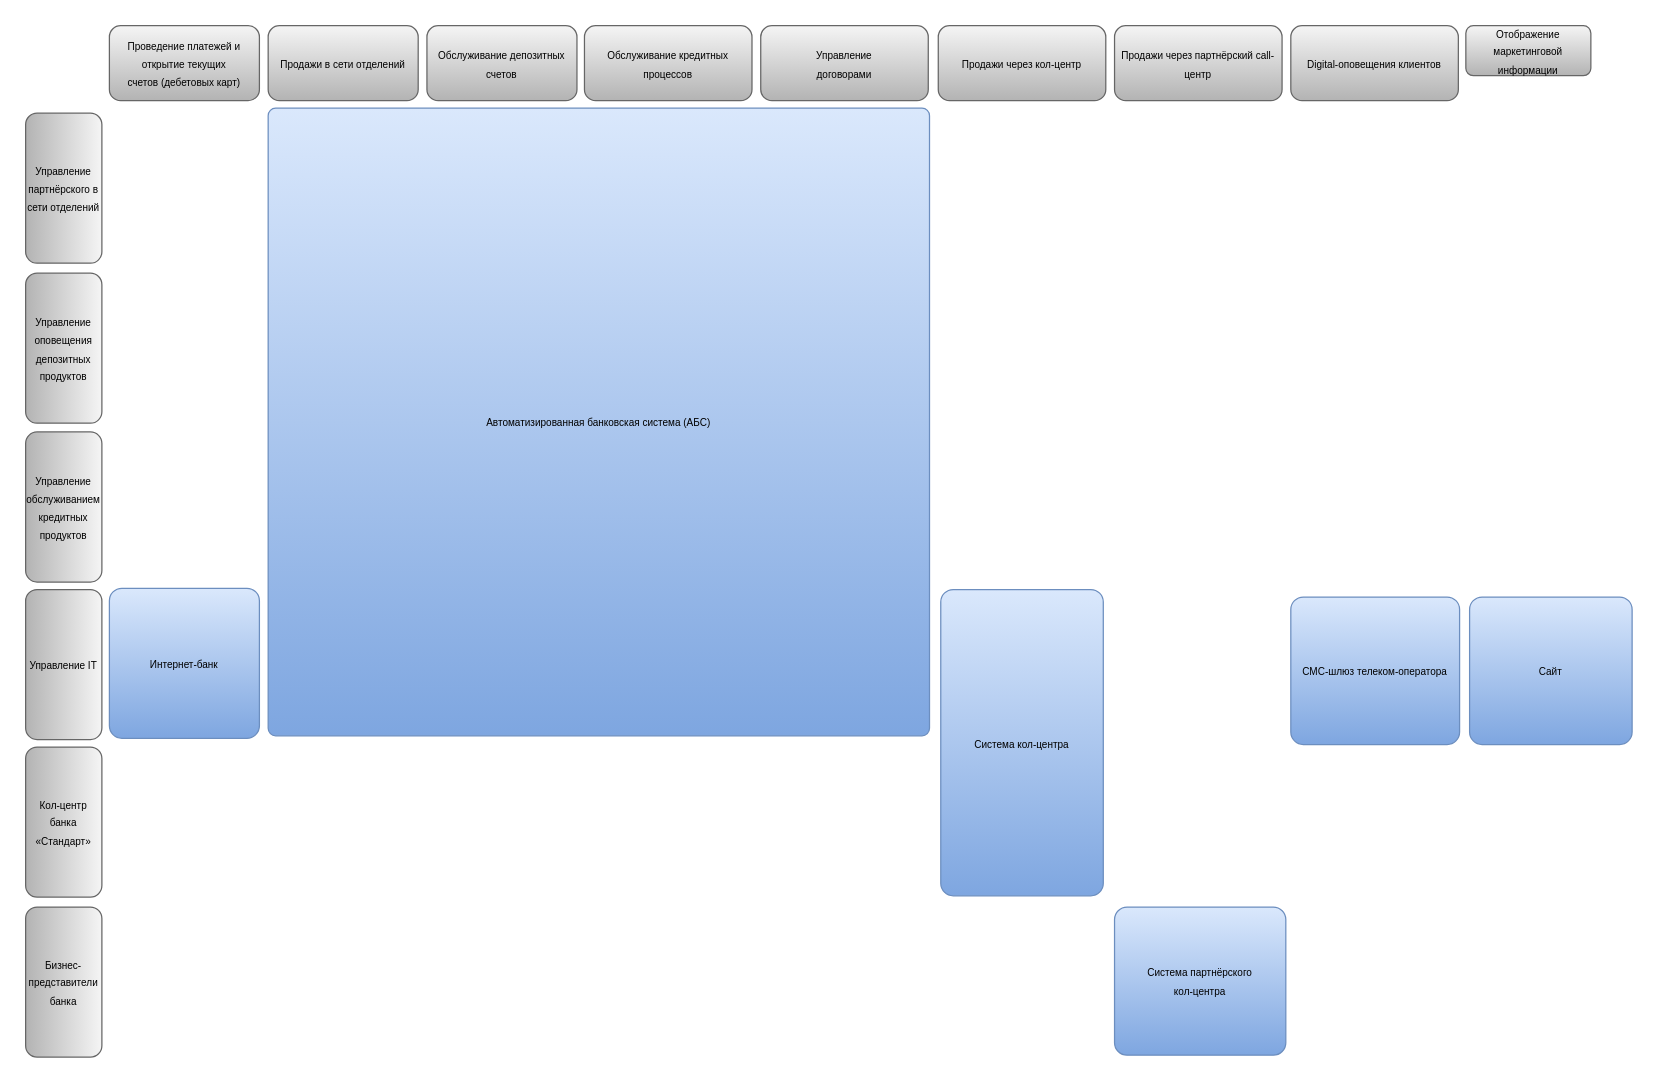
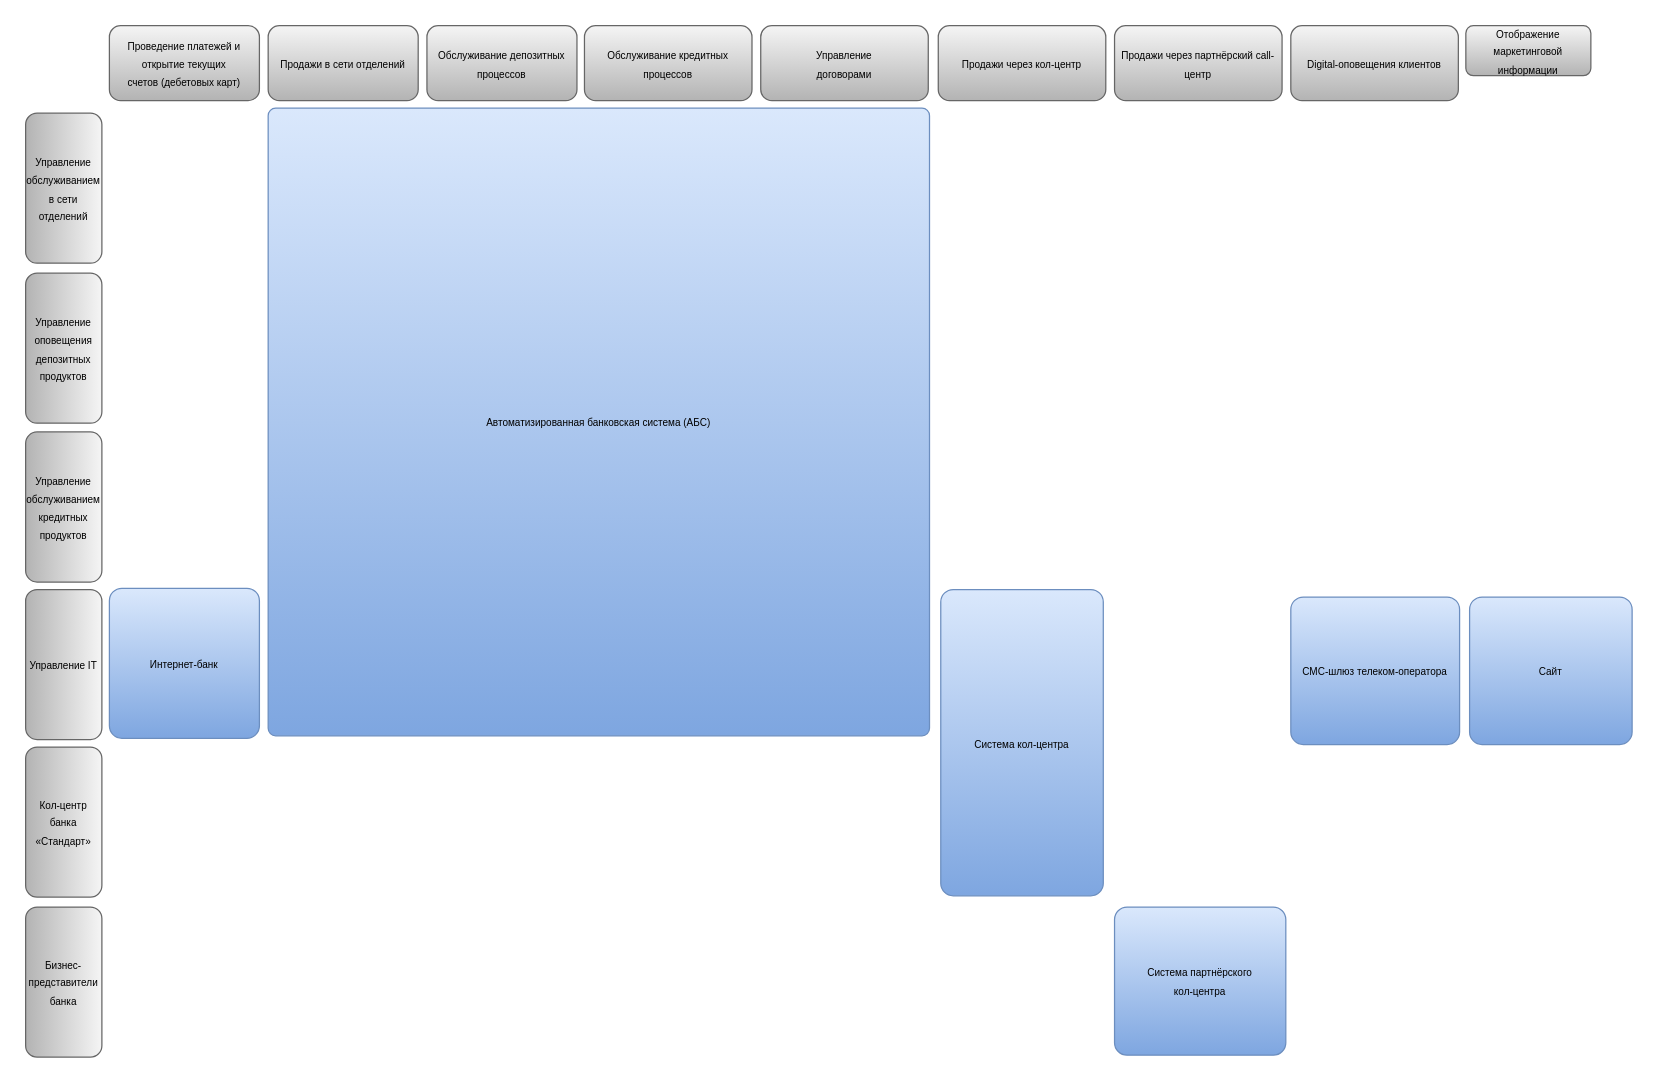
node "Обслуживание депозитных счетов": label "Обслуживание депозитных счетов" -> "Обслуживание депозитных процессов"
node "Управление партнёрского в сети отделений": label "Управление партнёрского в сети отделений" -> "Управление обслуживанием в сети отделений"
